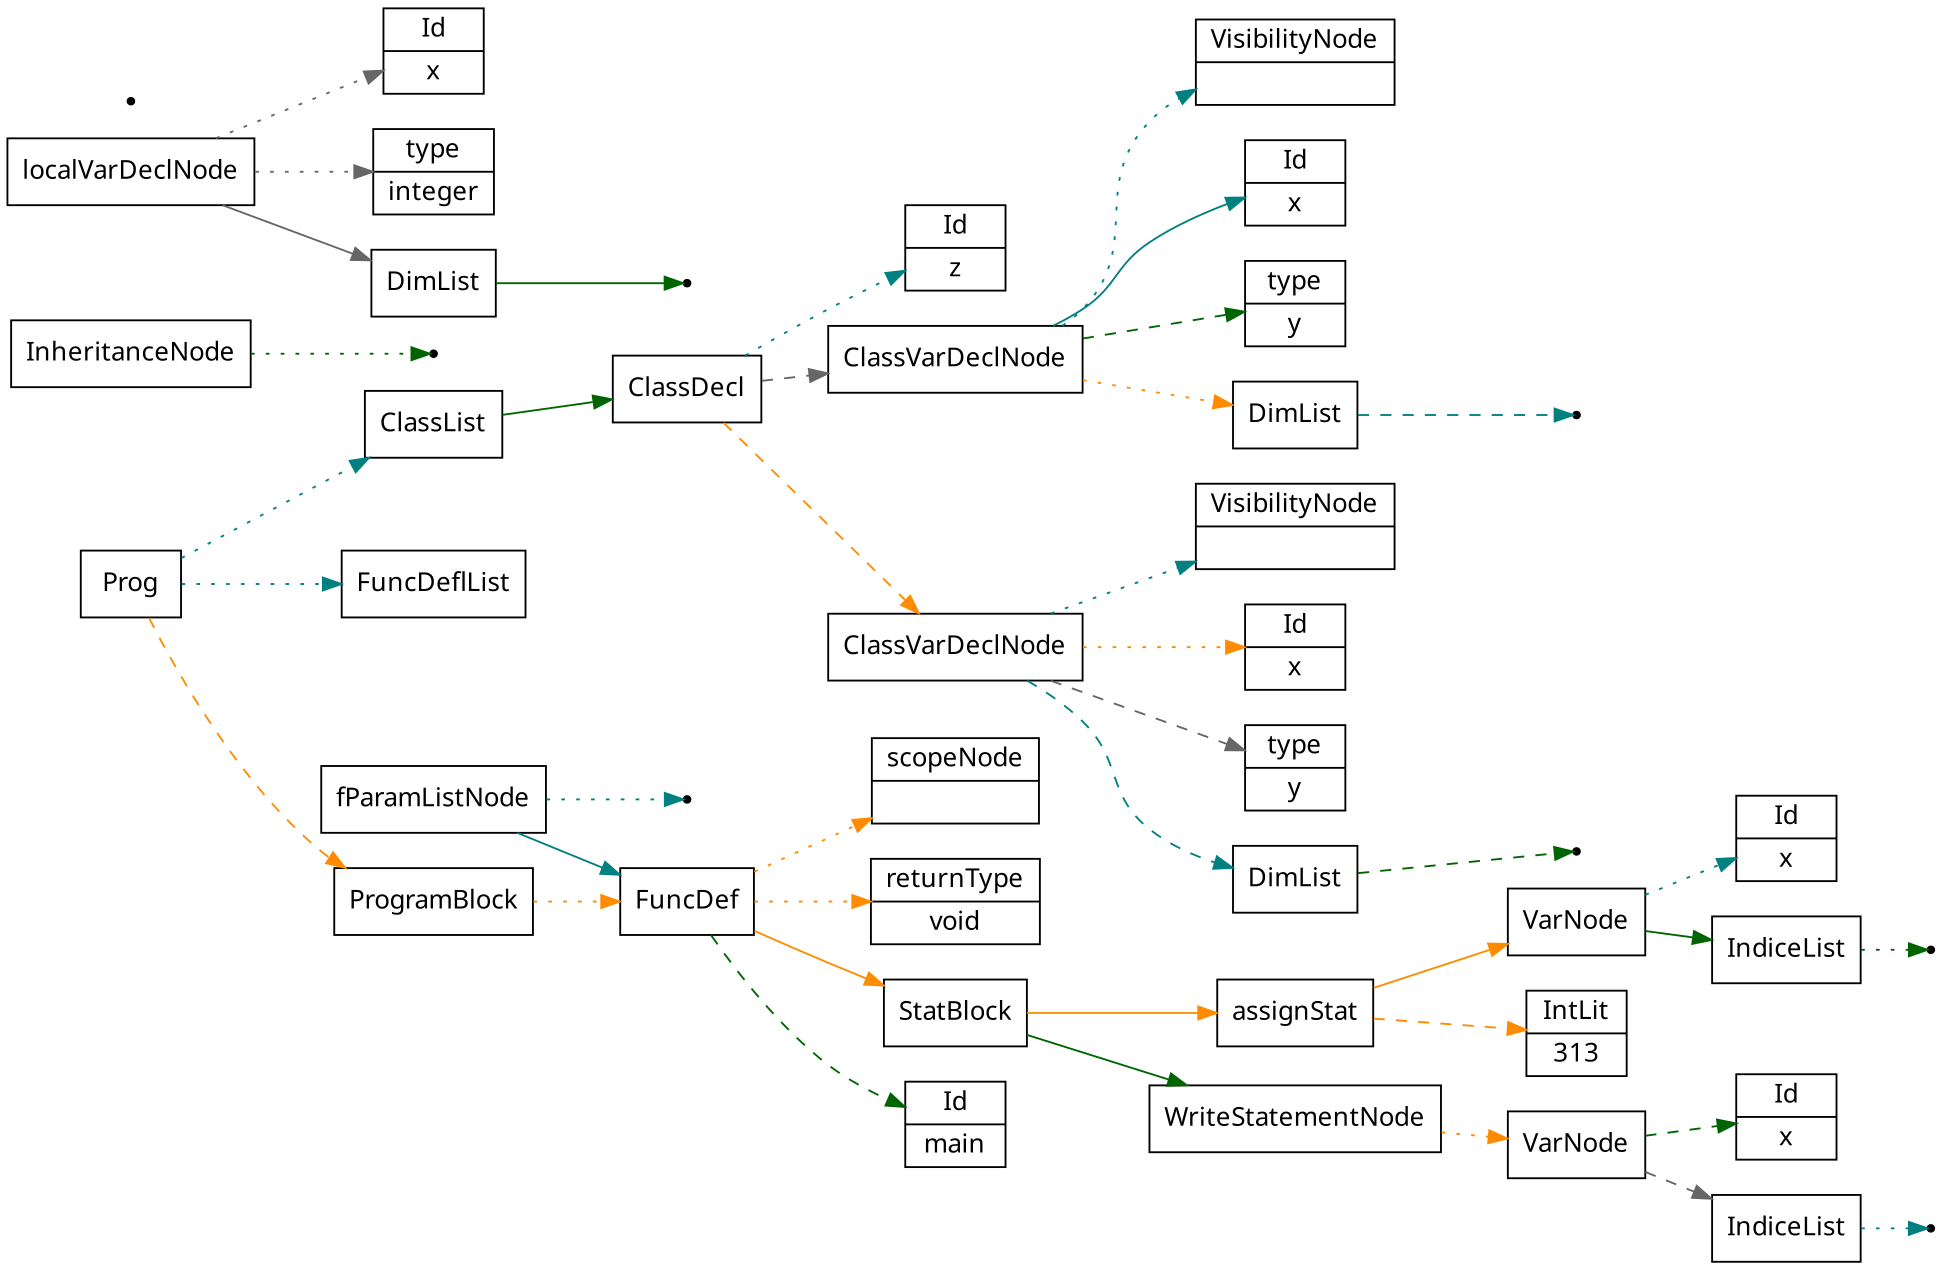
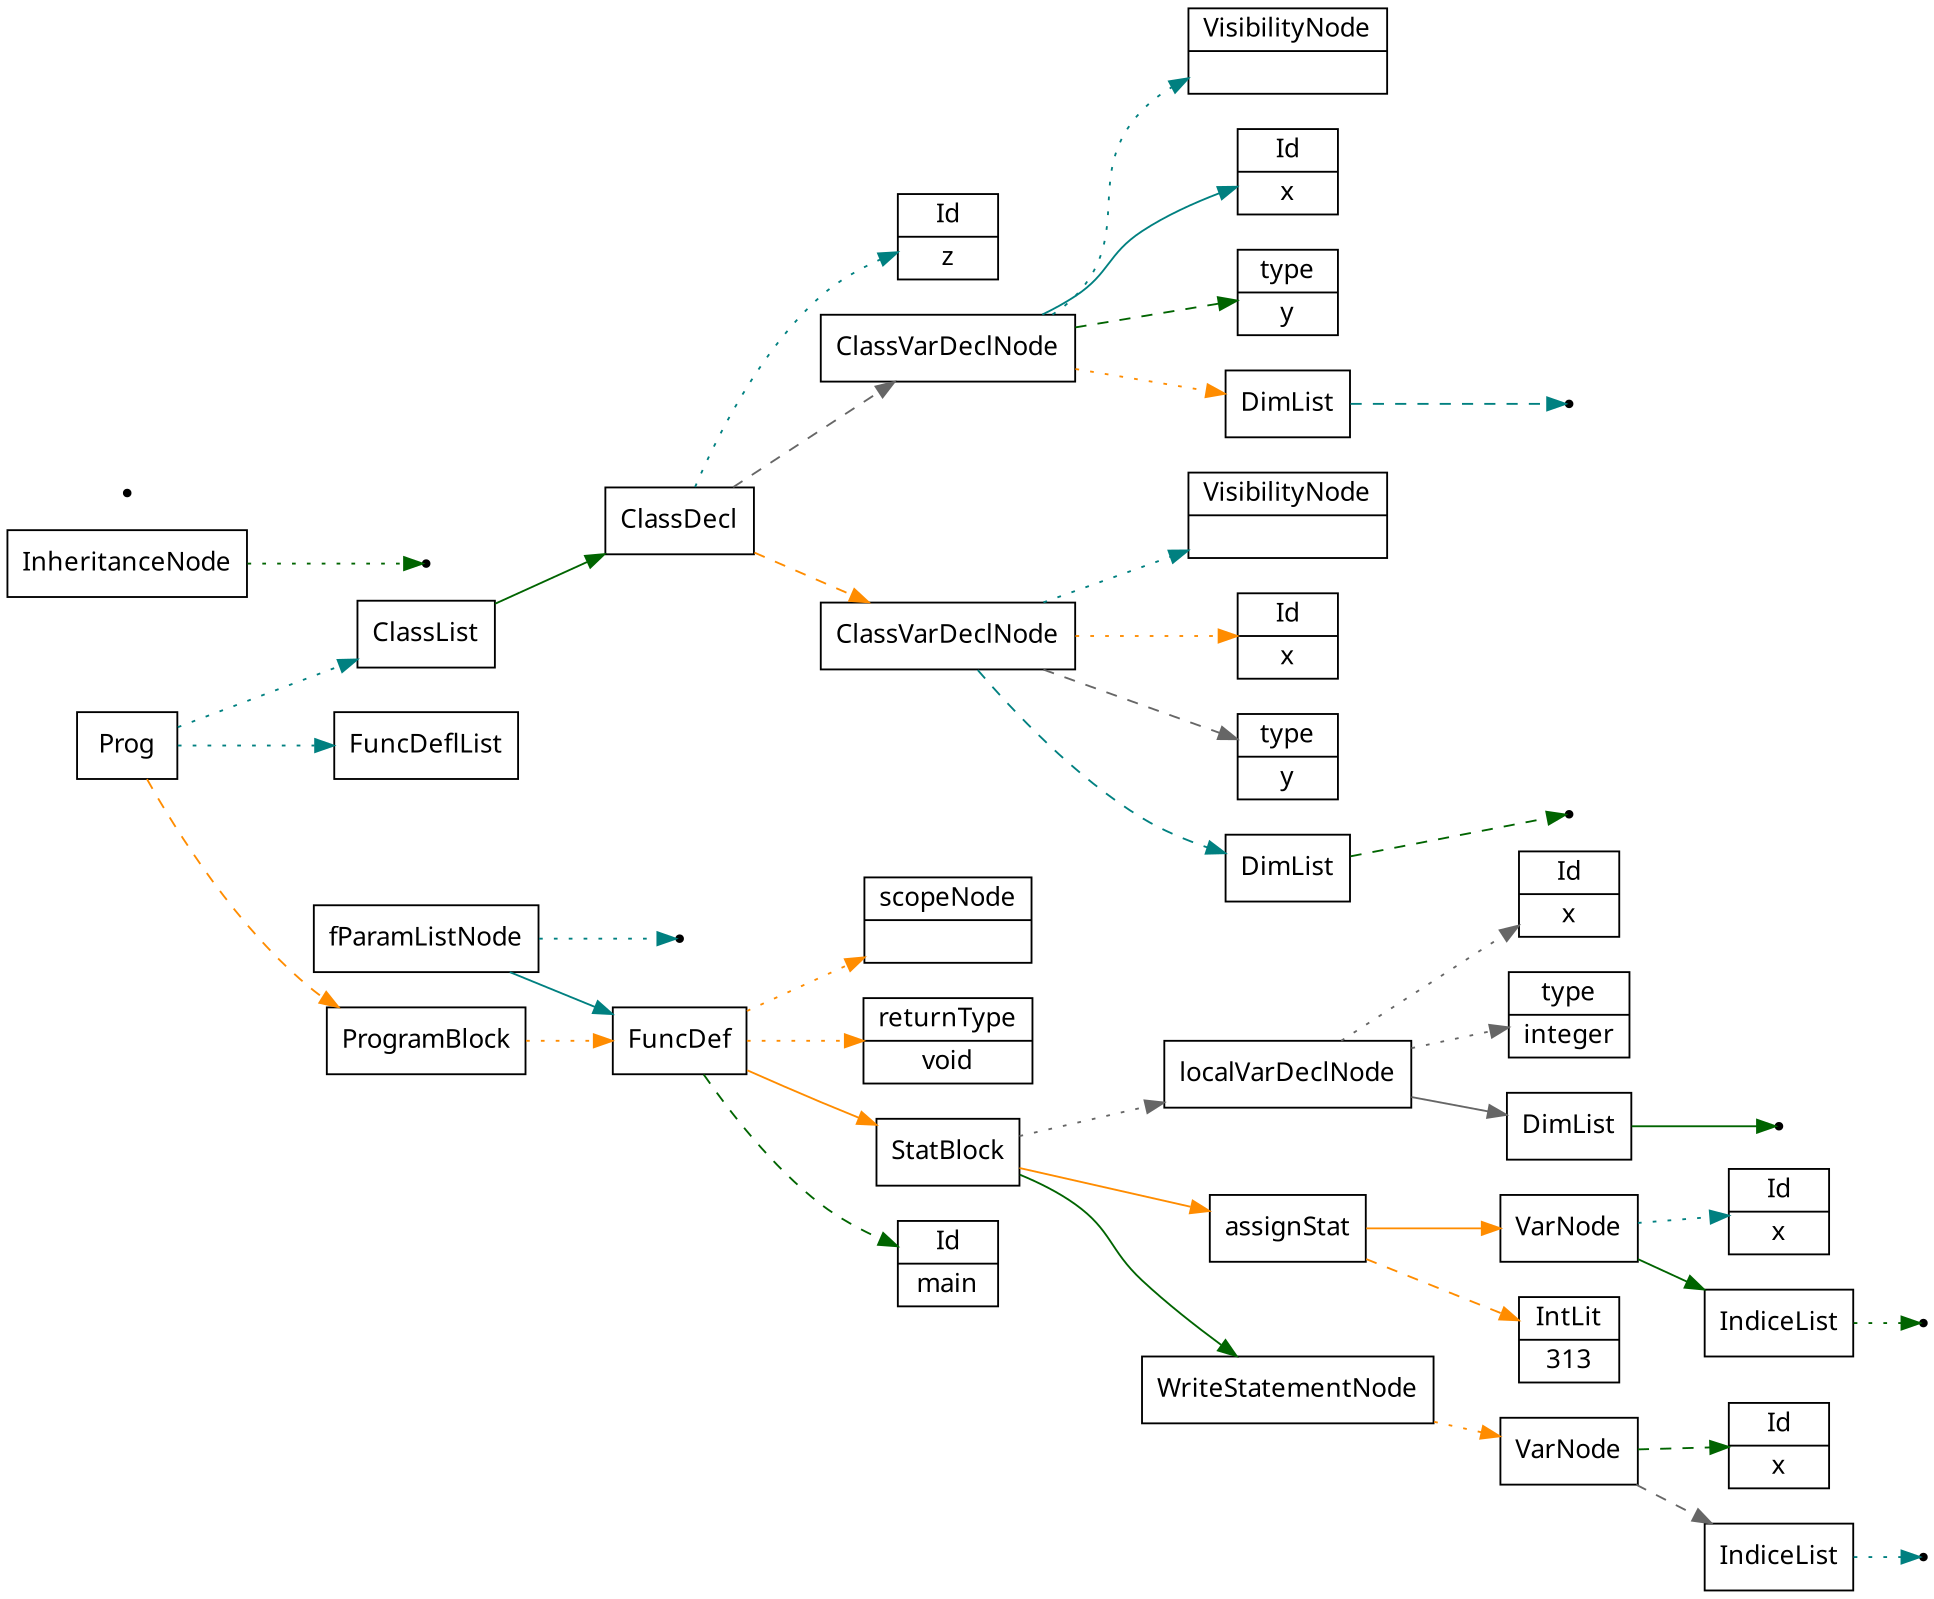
edge "StatBlock" -> "localVarDeclNode": added
